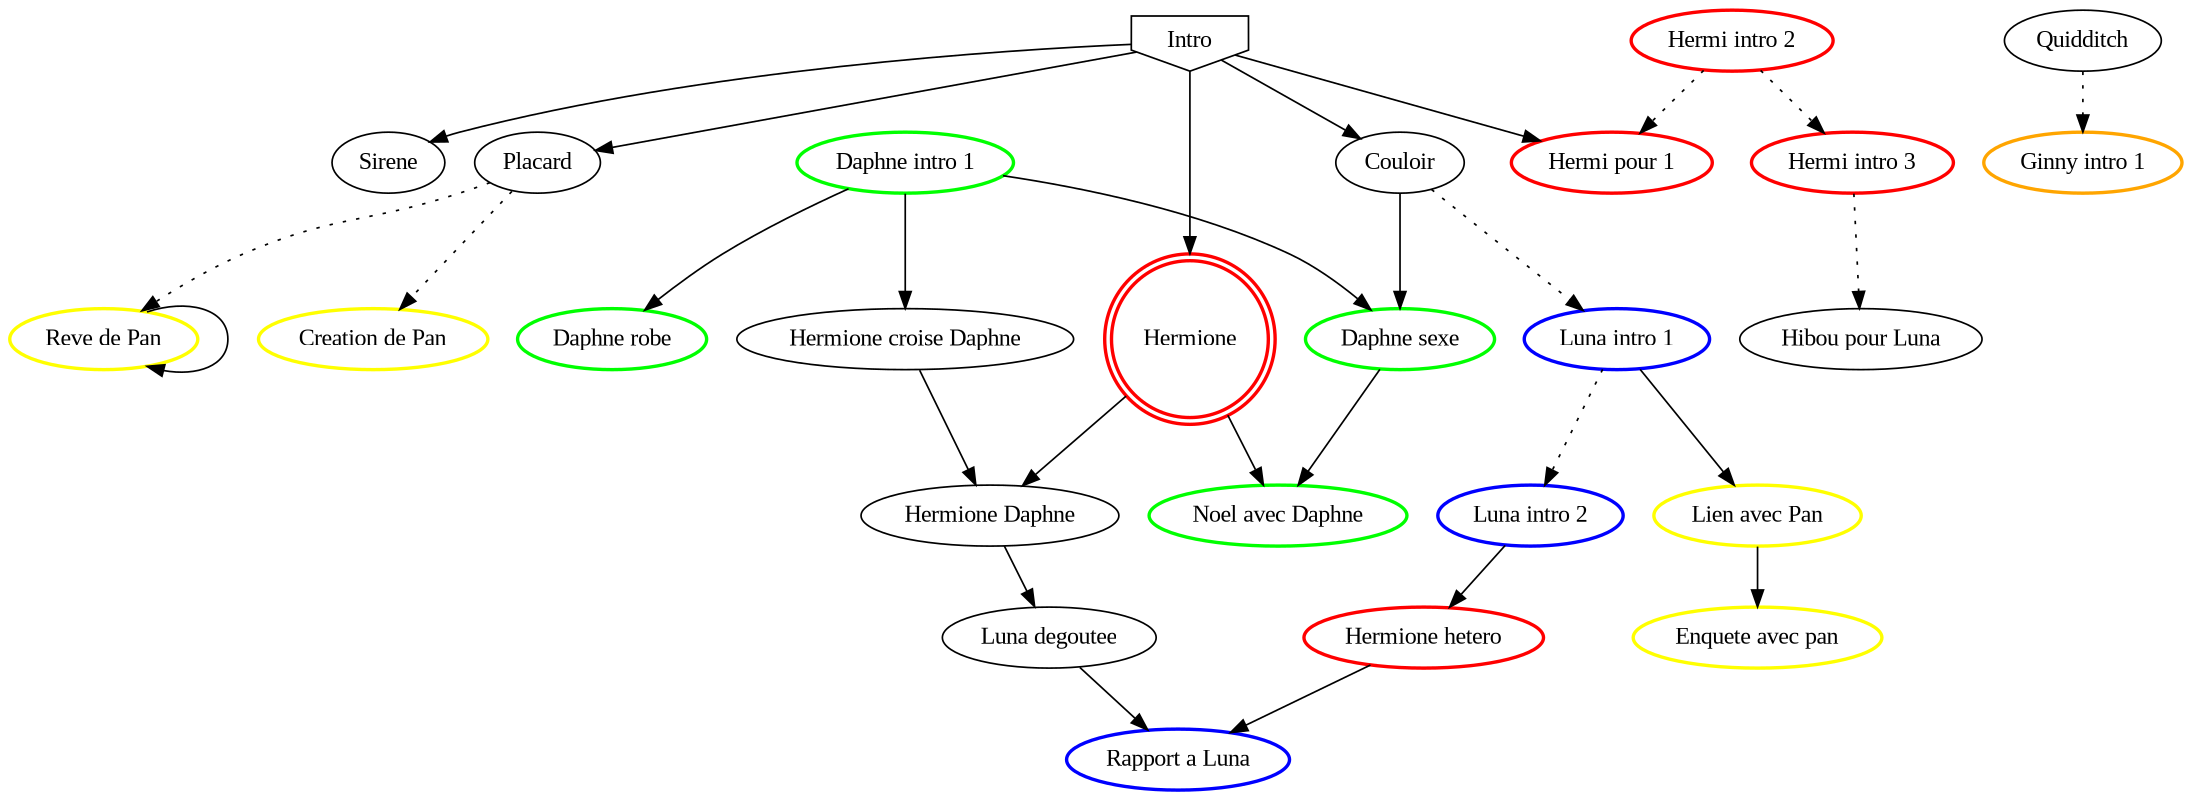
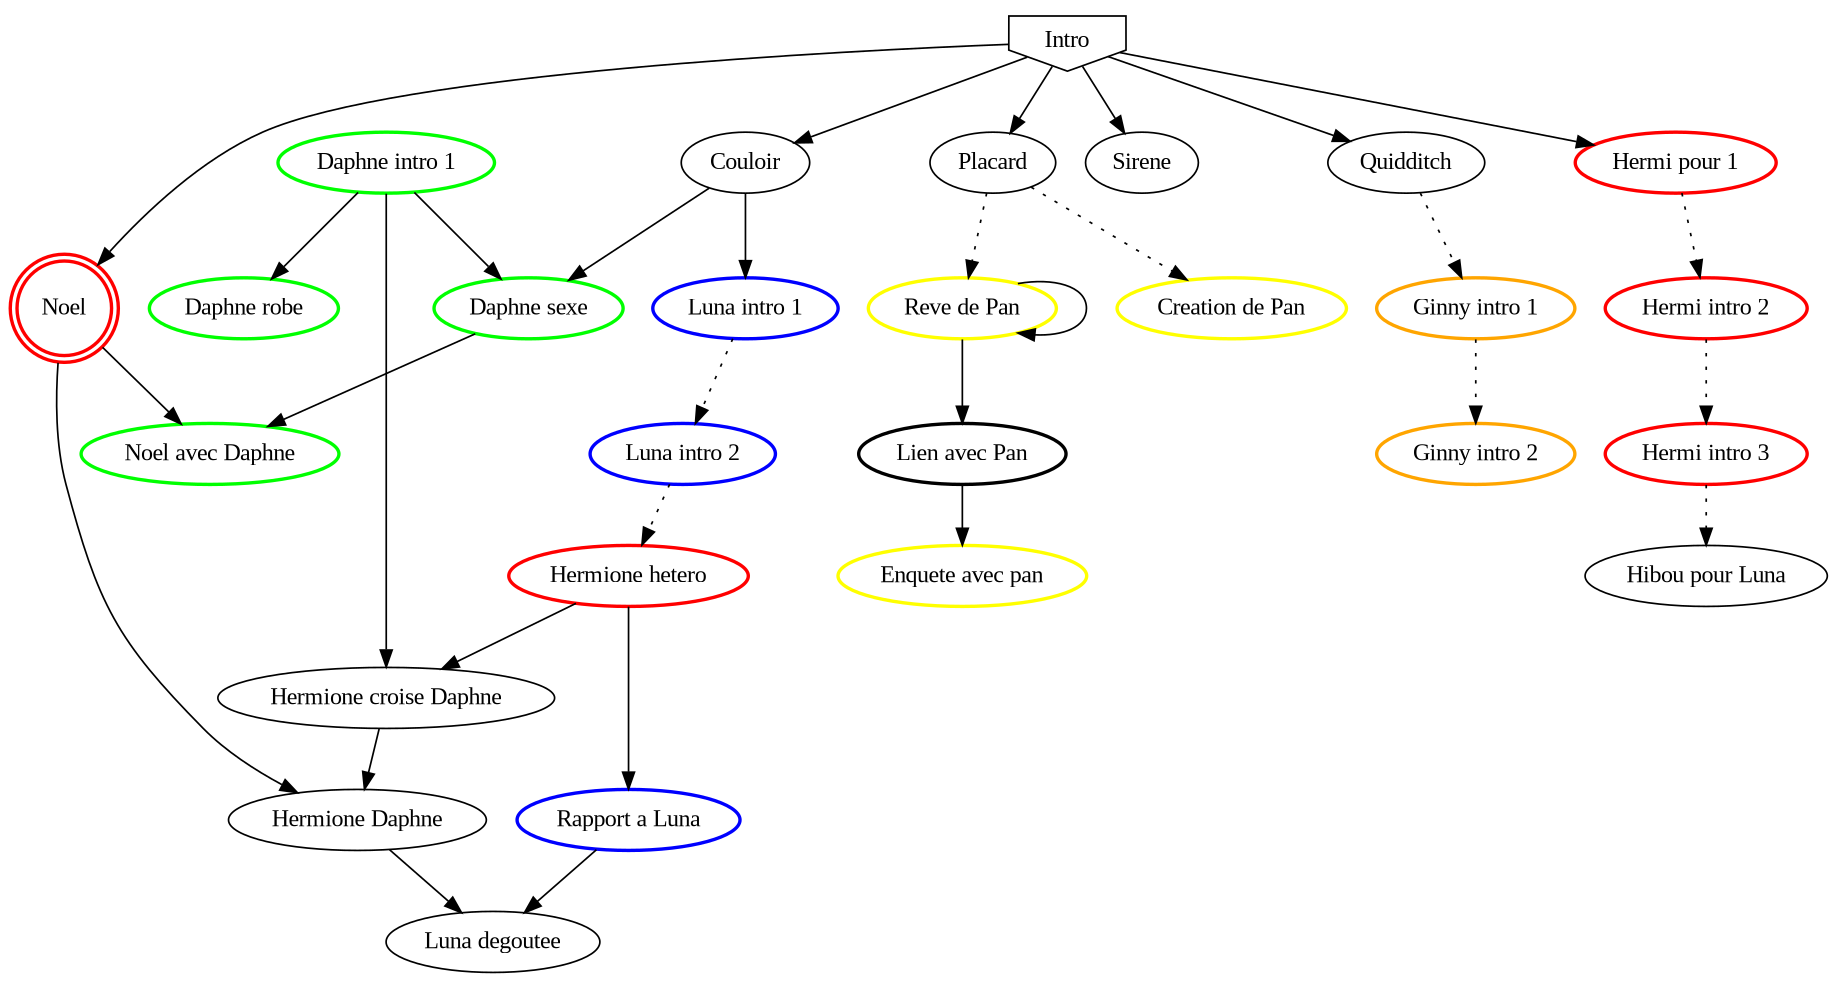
edge "Intro" -> "Quidditch": added
edge "Hermi intro 2" -> "Hermi pour 1": reversed
edge "Couloir" -> "Luna intro 1": style dotted -> solid
node "Hermione": label "Hermione" -> "Noel"
edge "Luna intro 1" -> "Lien avec Pan": now "Reve de Pan" -> "Lien avec Pan"
node "Ginny intro 2": added
node "Lien avec Pan": color yellow -> black
edge "Luna intro 2" -> "Hermione hetero": style solid -> dotted
edge "Hermione hetero" -> "Hermione croise Daphne": added
edge "Luna degoutee" -> "Rapport a Luna": reversed
